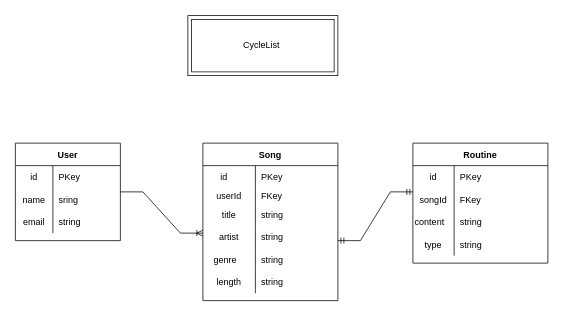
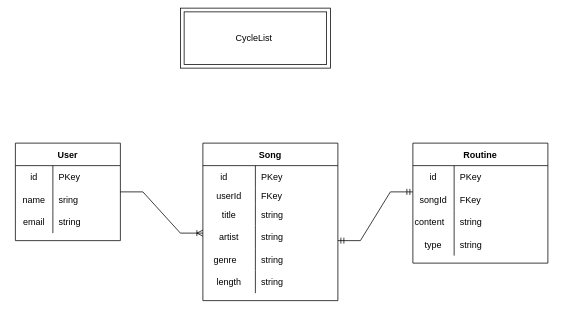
node "CycleList": moved (263, 45) -> (255, 38)
